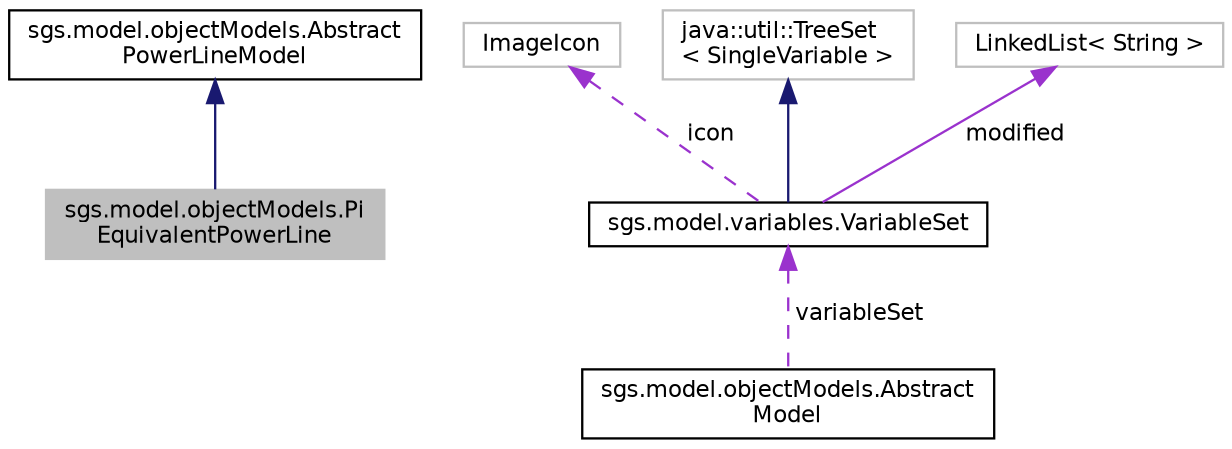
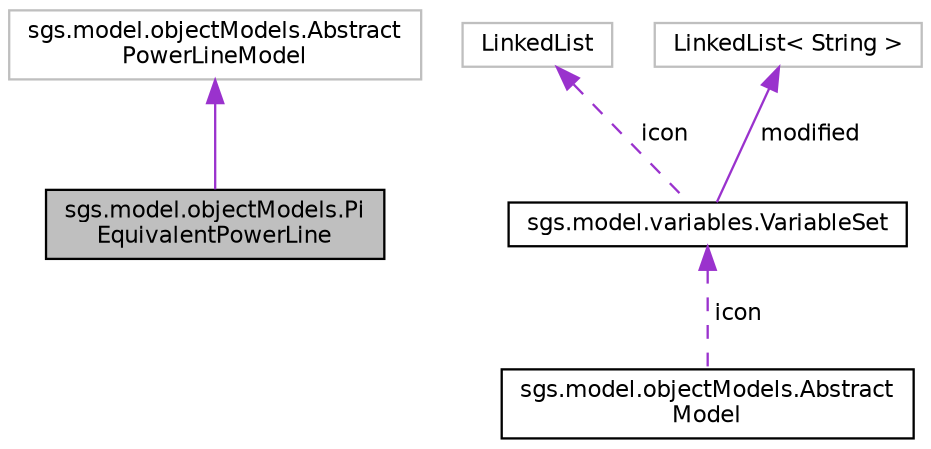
node "sgs.model.objectModels.Abstract PowerLineModel": color black -> grey75
node "ImageIcon": label "ImageIcon" -> "LinkedList"
node "java::util::TreeSet < SingleVariable >": removed
edge "sgs.model.objectModels.Pi EquivalentPowerLine" -> "sgs.model.objectModels.Abstract PowerLineModel": color midnightblue -> darkorchid3
node "sgs.model.objectModels.Pi EquivalentPowerLine": color grey75 -> black
edge "sgs.model.objectModels.Abstract Model" -> "sgs.model.variables.VariableSet": label " variableSet" -> " icon"
